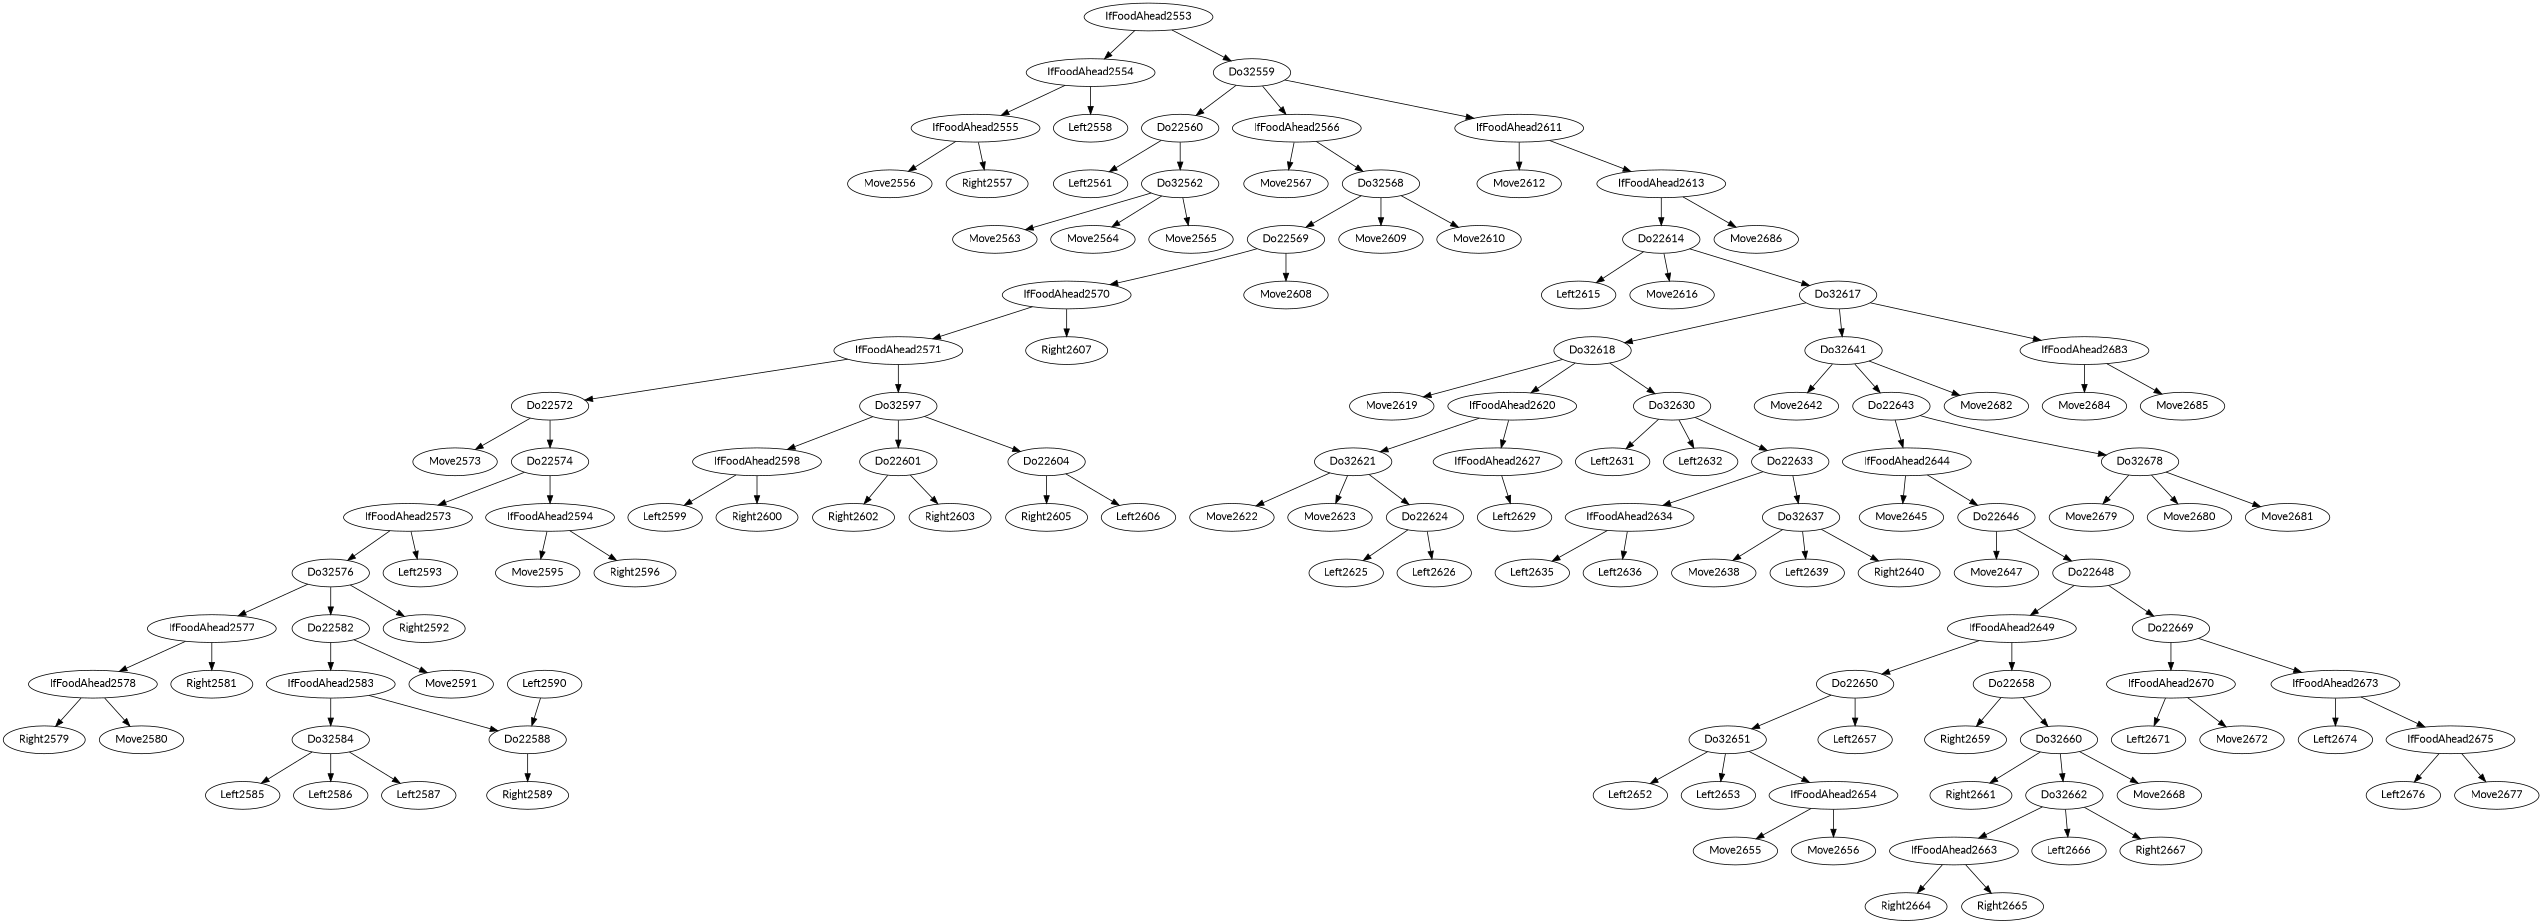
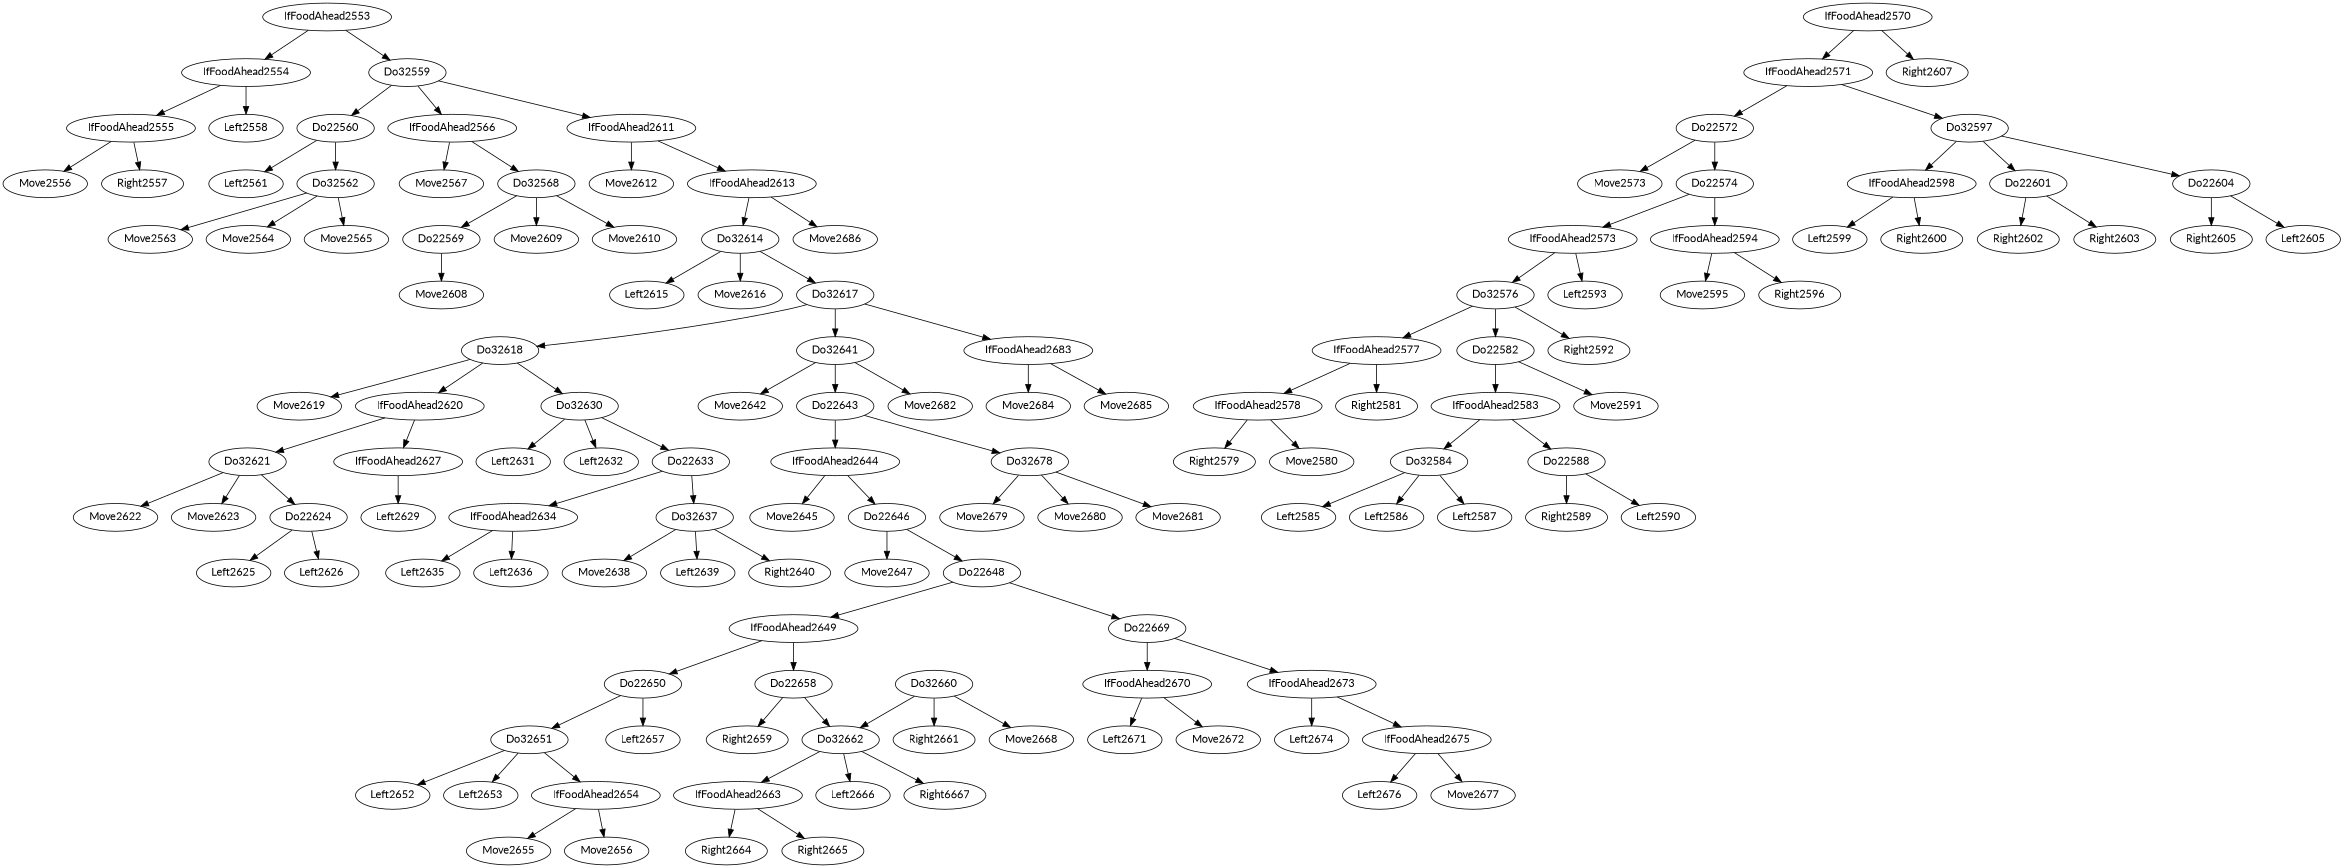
node "Do22614": label "Do22614" -> "Do32614"
edge "Do22569" -> "IfFoodAhead2570": removed
node "Left2606": label "Left2606" -> "Left2605"
edge "Left2590" -> "Do22588": reversed
edge "Do22658" -> "Do32660": now "Do22658" -> "Do32662"
node "Right2667": label "Right2667" -> "Right6667"
